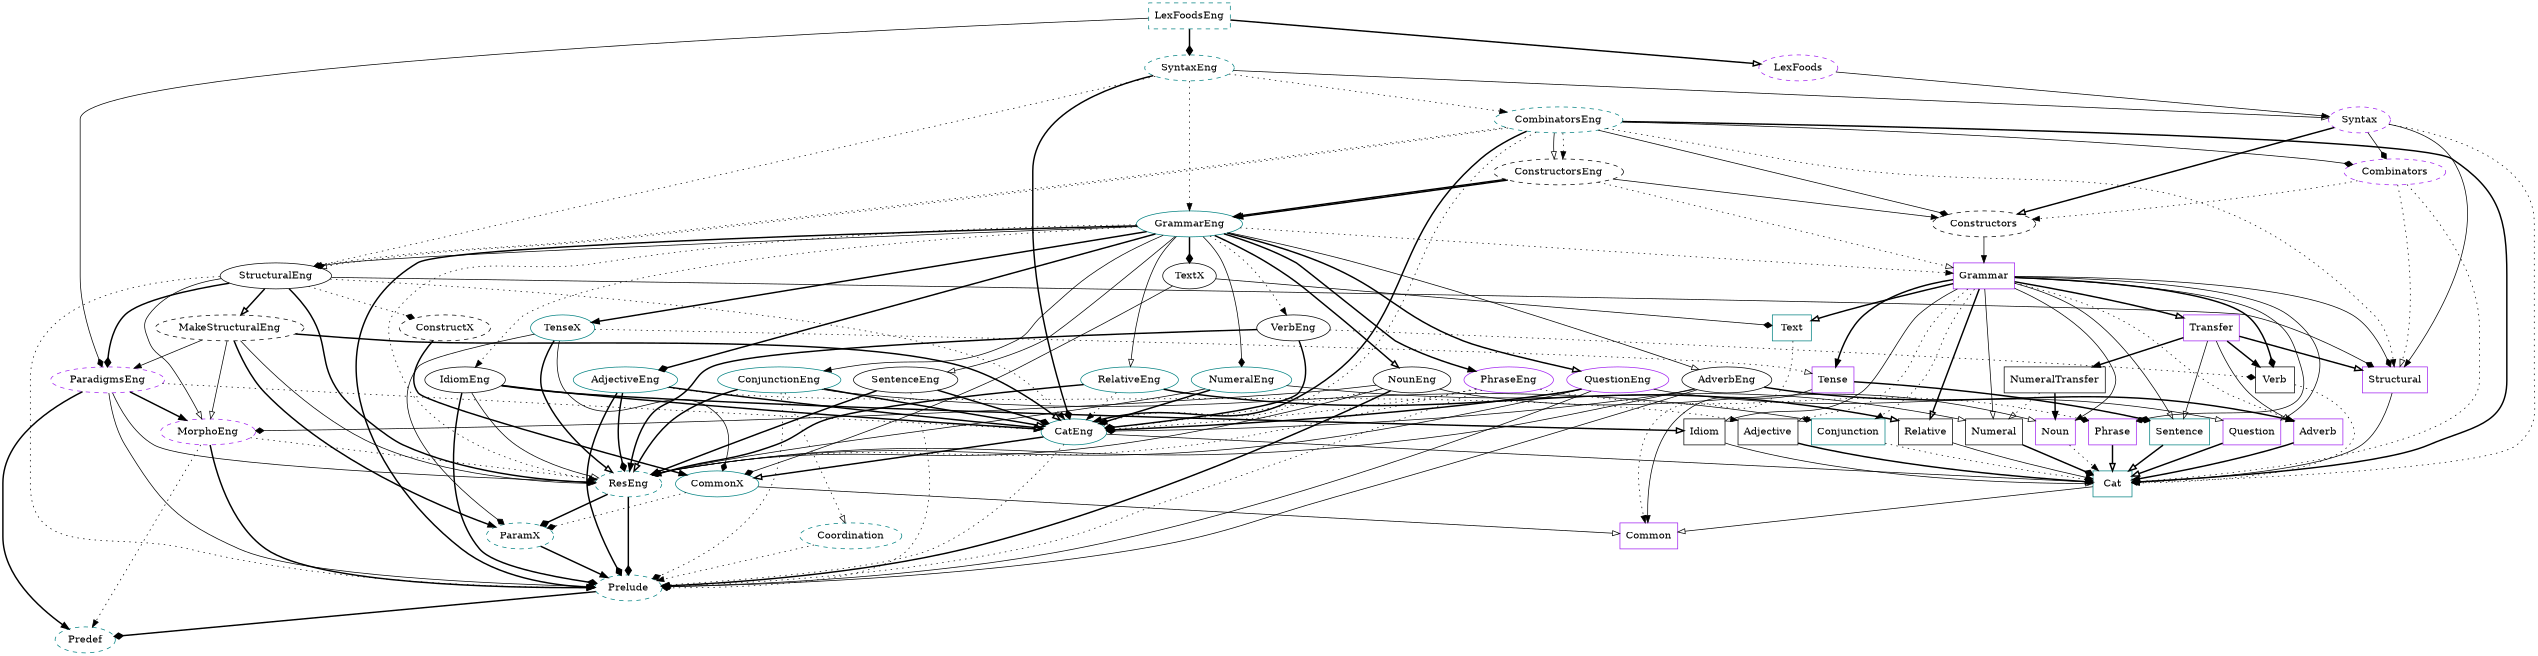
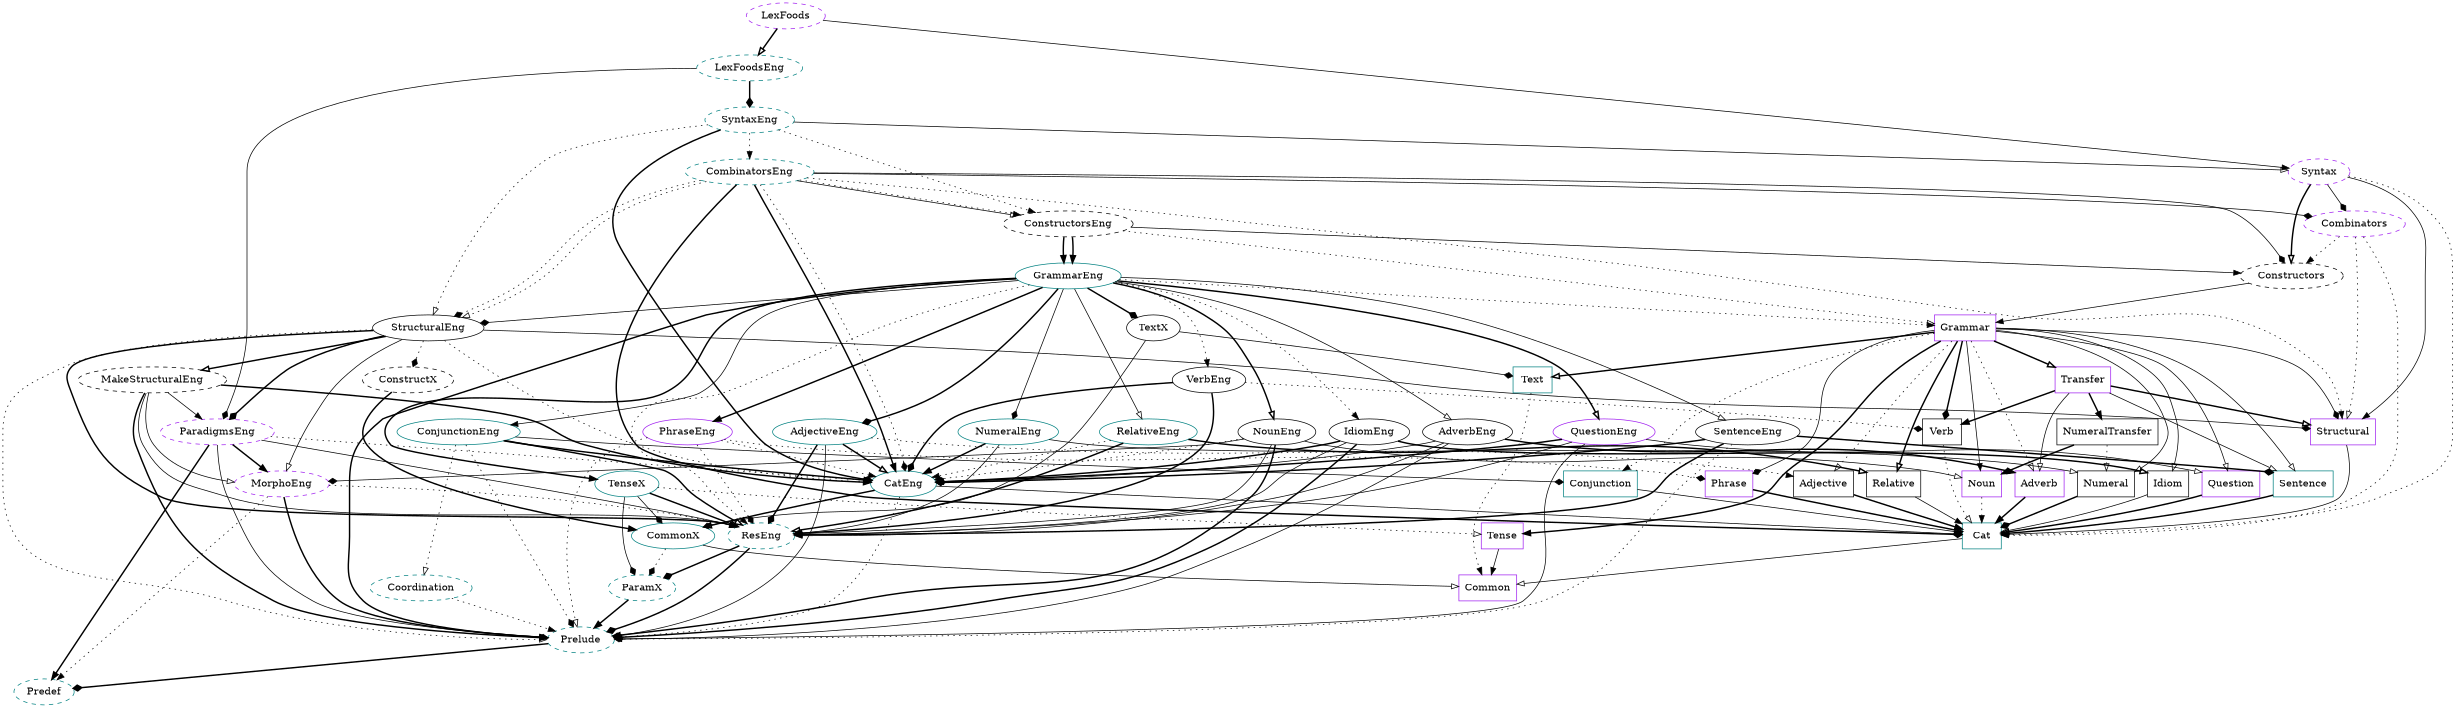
node "LexFoodsEng": shape box -> ellipse
edge "LexFoodsEng" -> "LexFoods": reversed
edge "SyntaxEng" -> "GrammarEng": now "SyntaxEng" -> "ConstructorsEng"
edge "Tense" -> "Sentence": now "SentenceEng" -> "Sentence"
edge "MakeStructuralEng" -> "ParamX": now "MakeStructuralEng" -> "Prelude"
edge "Conjunction" -> "Cat": style dotted -> solid
edge "AdjectiveEng" -> "Prelude": style bold -> solid
